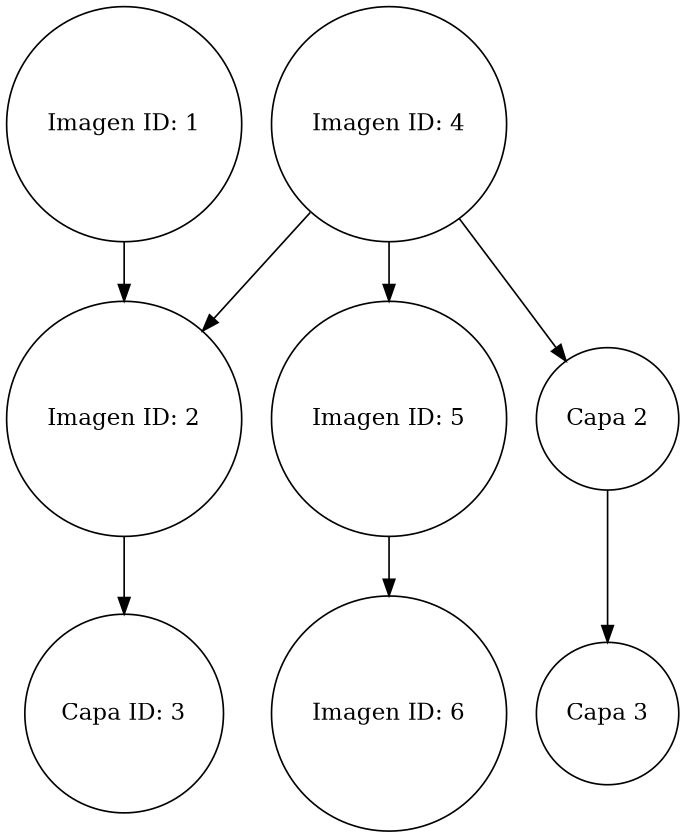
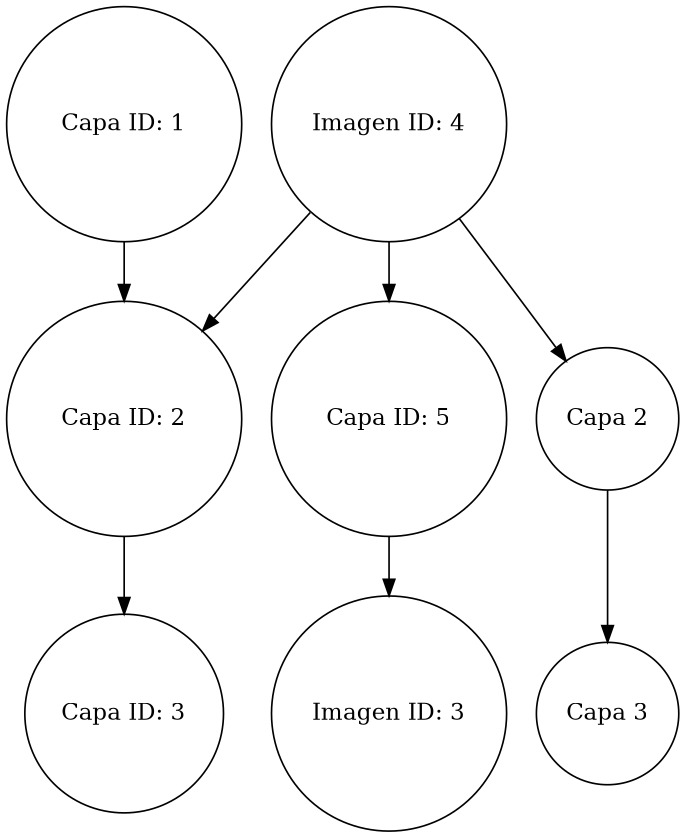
node "Imagen ID: 1": label "Imagen ID: 1" -> "Capa ID: 1"
node "Imagen ID: 2": label "Imagen ID: 2" -> "Capa ID: 2"
node "Imagen ID: 5": label "Imagen ID: 5" -> "Capa ID: 5"
node "Imagen ID: 6": label "Imagen ID: 6" -> "Imagen ID: 3"
